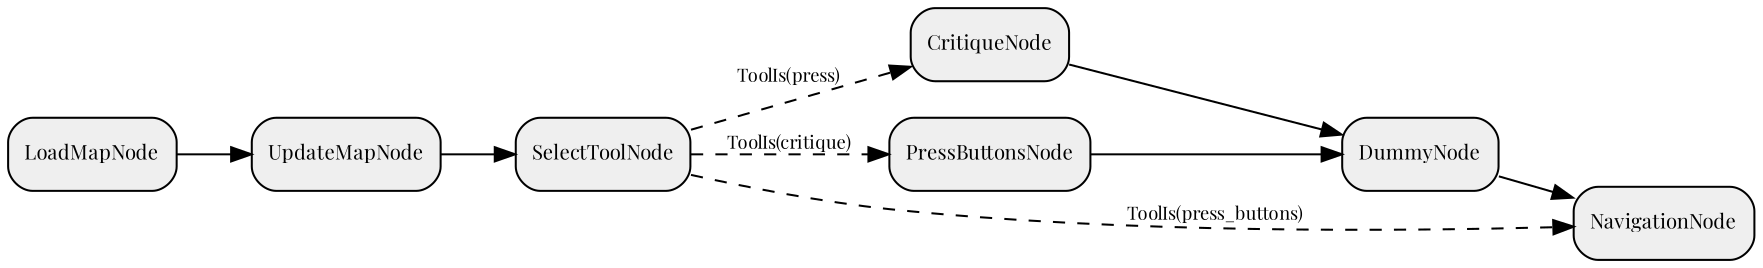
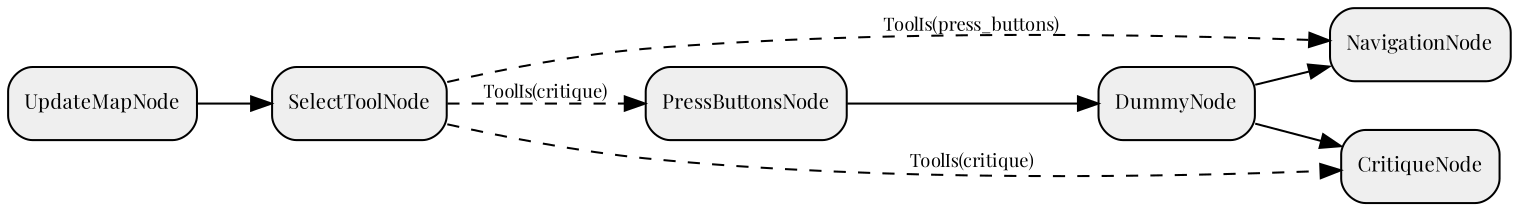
edge "SelectToolNode" -> "CritiqueNode": label "ToolIs(press)" -> "ToolIs(critique)"
edge "CritiqueNode" -> "DummyNode": reversed
node "LoadMapNode": removed
